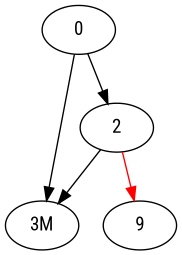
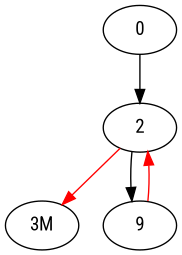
edge "0" -> "3M": removed
edge "2" -> "9": color red -> black
edge "2" -> "3M": color black -> red
edge "9" -> "2": added
